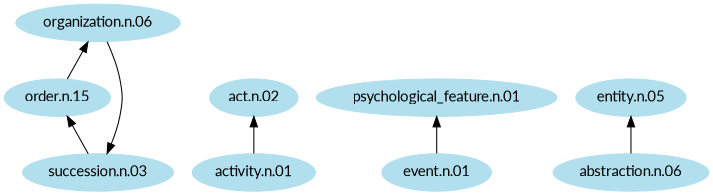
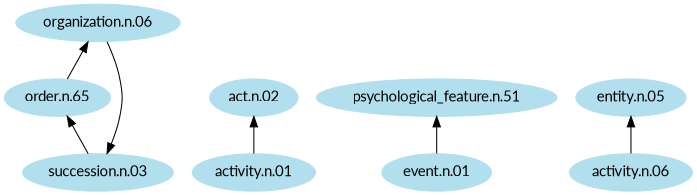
node "order.n.15": label "order.n.15" -> "order.n.65"
node "psychological_feature.n.01": label "psychological_feature.n.01" -> "psychological_feature.n.51"
node "abstraction.n.06": label "abstraction.n.06" -> "activity.n.06"
